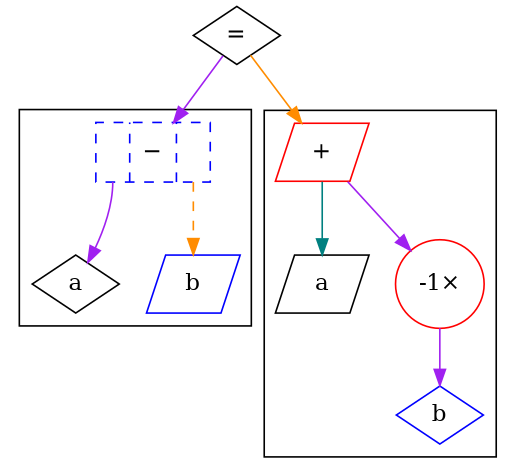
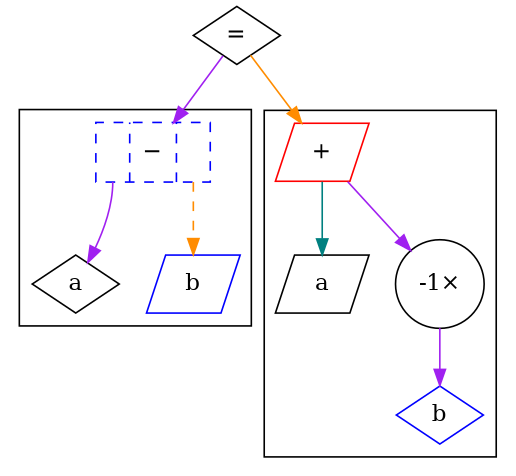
node "-1×": color red -> black
